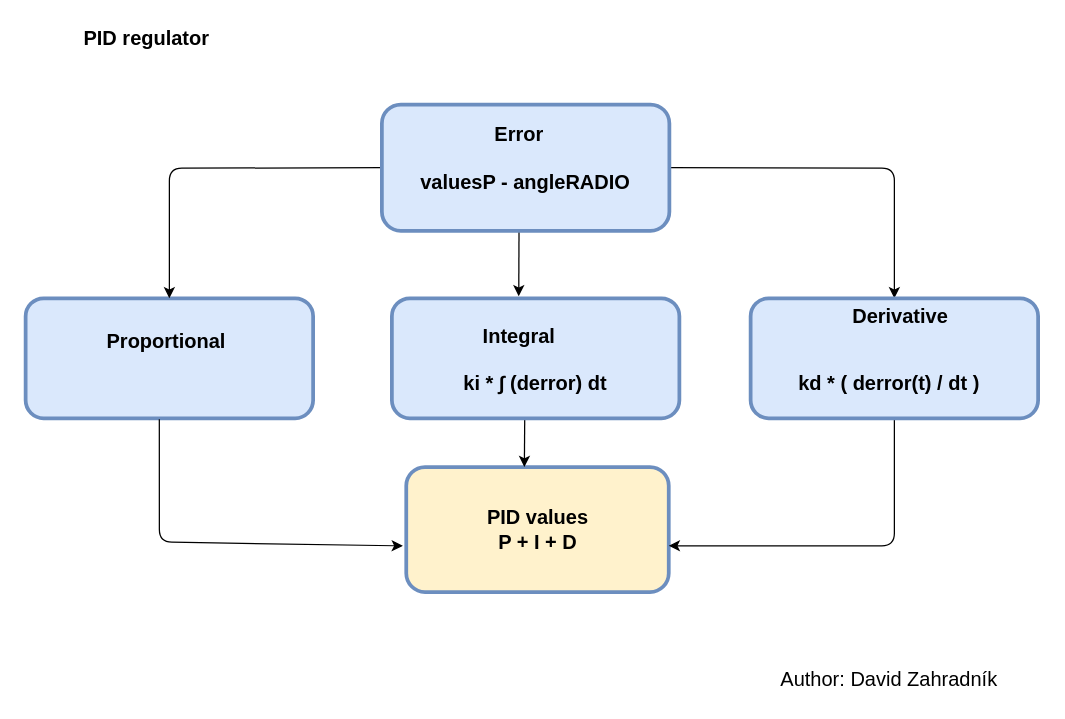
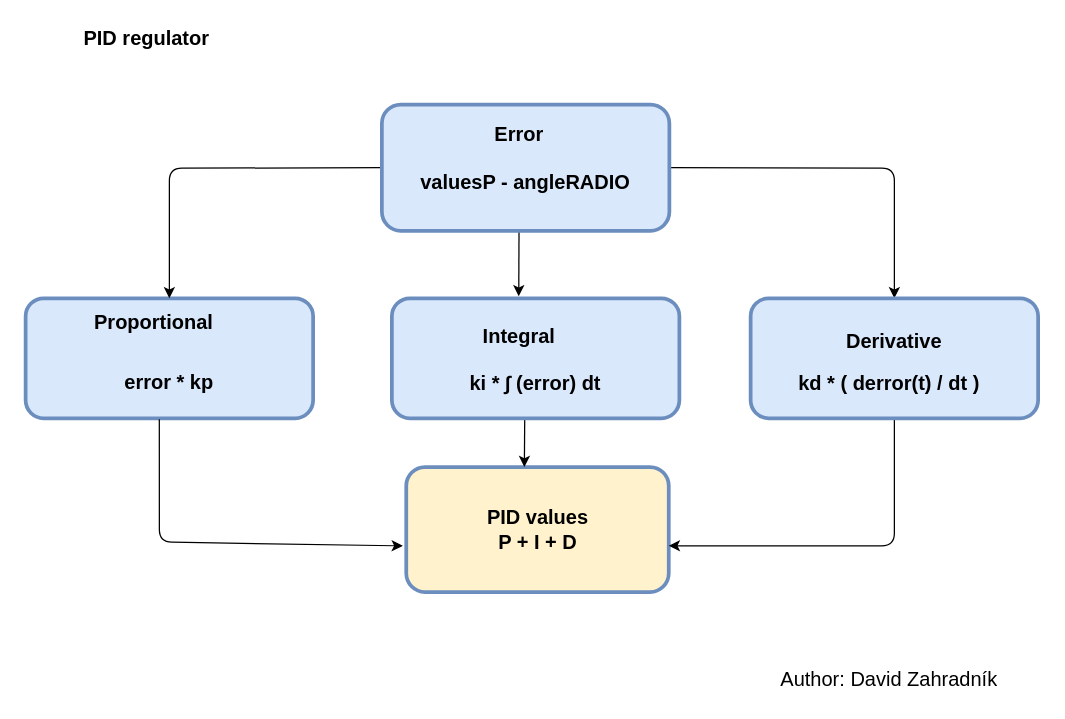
node "Derivative": moved (901, 315) -> (894, 340)
node "Proportional": moved (169, 340) -> (156, 321)
node "error * kp": added
node "ki * ∫ (derror) dt": label "ki * ∫ (derror) dt" -> "ki * ∫ (error) dt"
